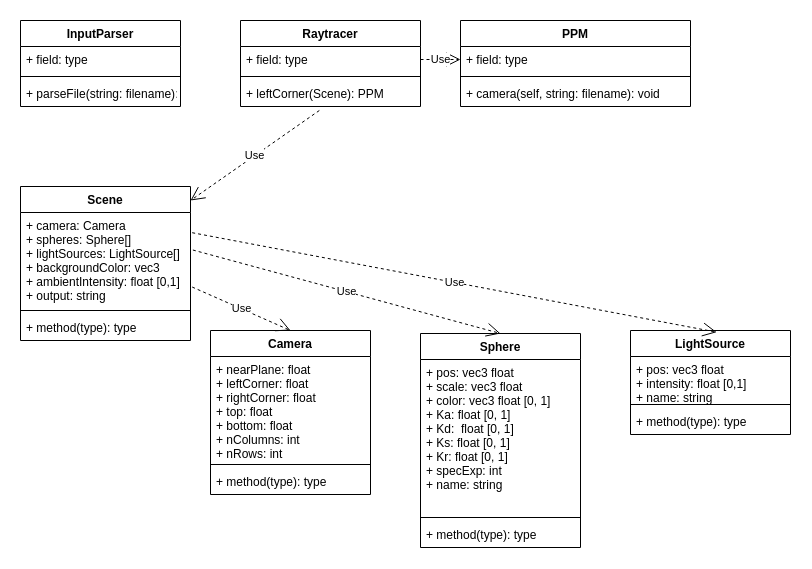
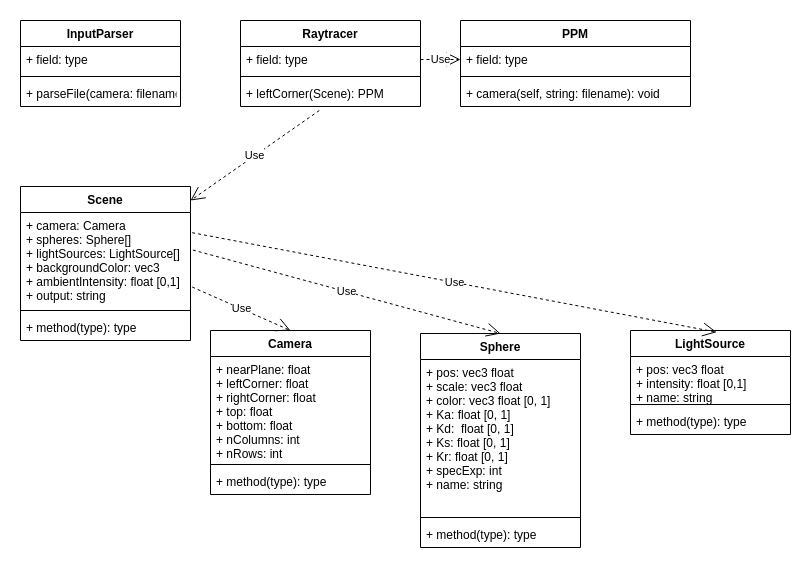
node "+ parseFile(string: filename): Scene": label "+ parseFile(string: filename): Scene" -> "+ parseFile(camera: filename): Scene"
